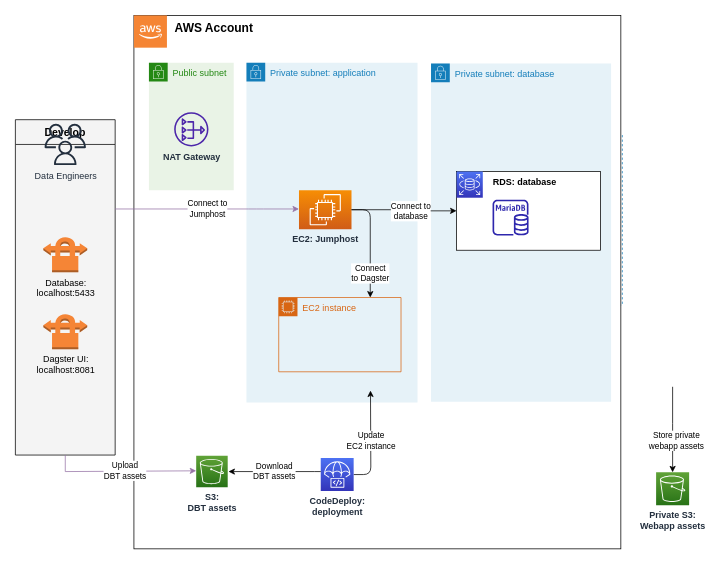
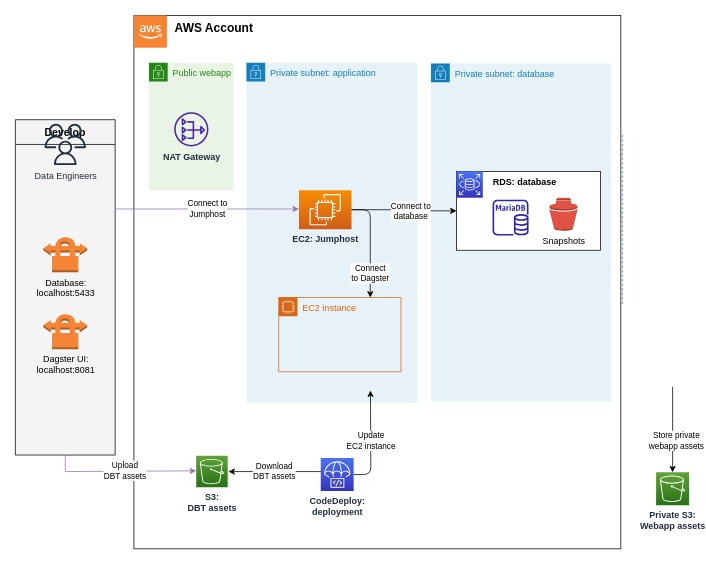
node "Public subnet": label "Public subnet" -> "Public webapp"
node "Snapshots": added
